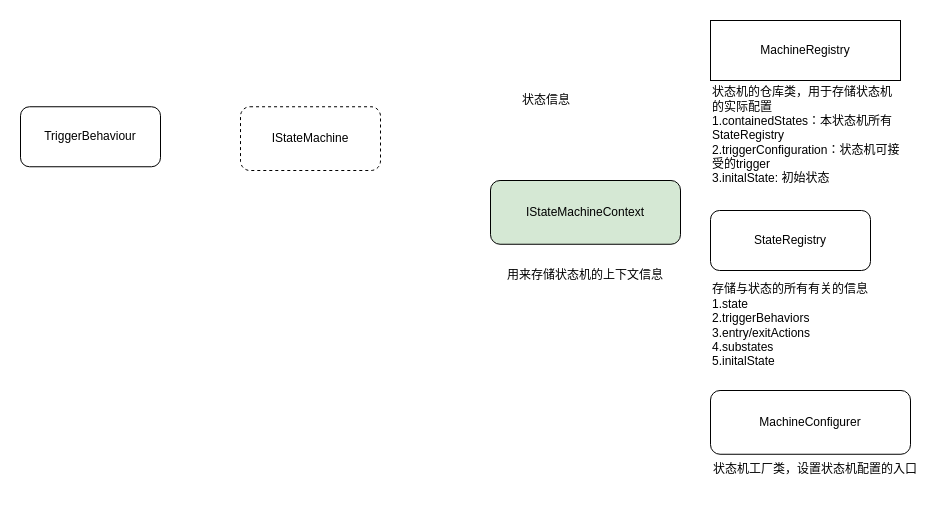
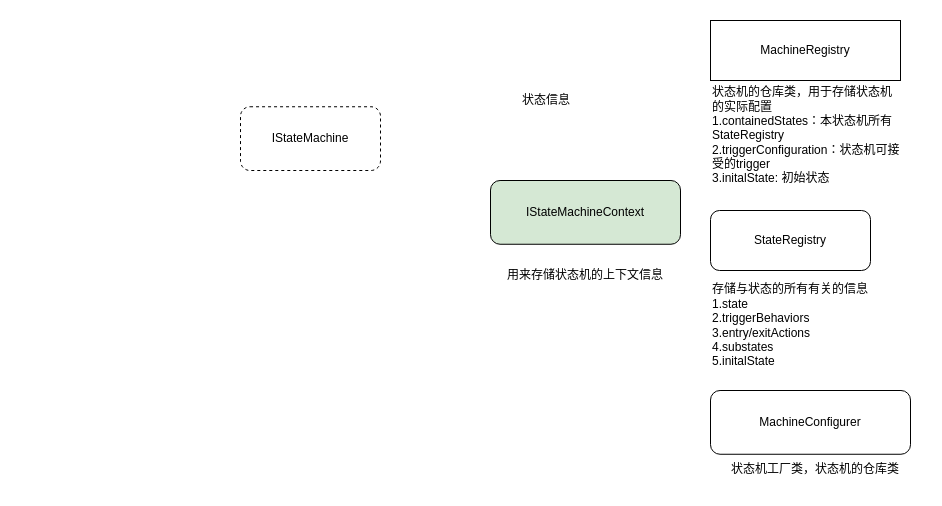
node "TriggerBehaviour": removed
node "状态机工厂类，设置状态机配置的入口": label "状态机工厂类，设置状态机配置的入口" -> "状态机工厂类，状态机的仓库类"
